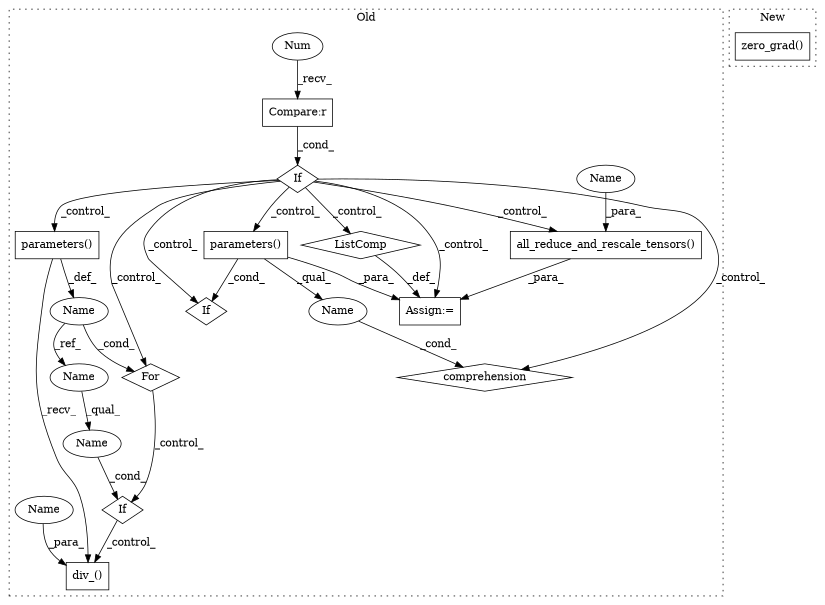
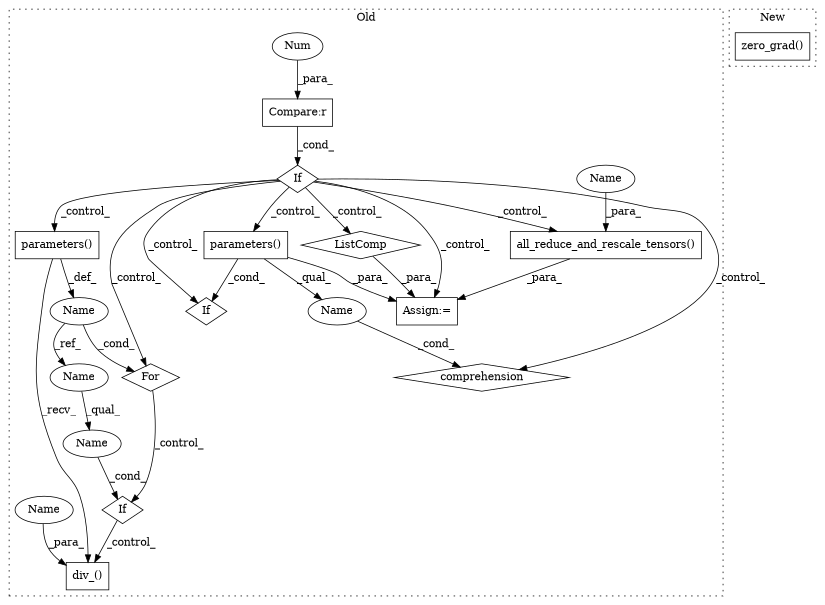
edge "Num" -> "Compare:r": label "_recv_" -> "_para_"
edge "ListComp" -> "Assign:=": label "_def_" -> "_para_"
